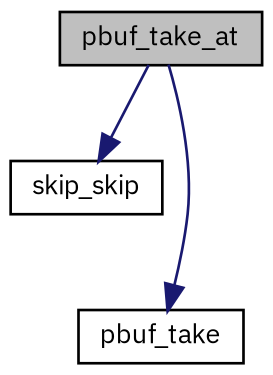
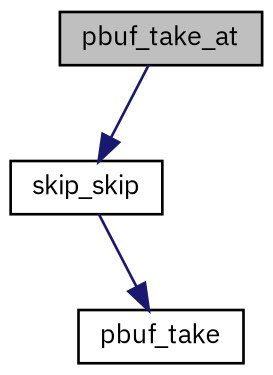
edge "pbuf_take_at" -> "pbuf_take": now "skip_skip" -> "pbuf_take"
